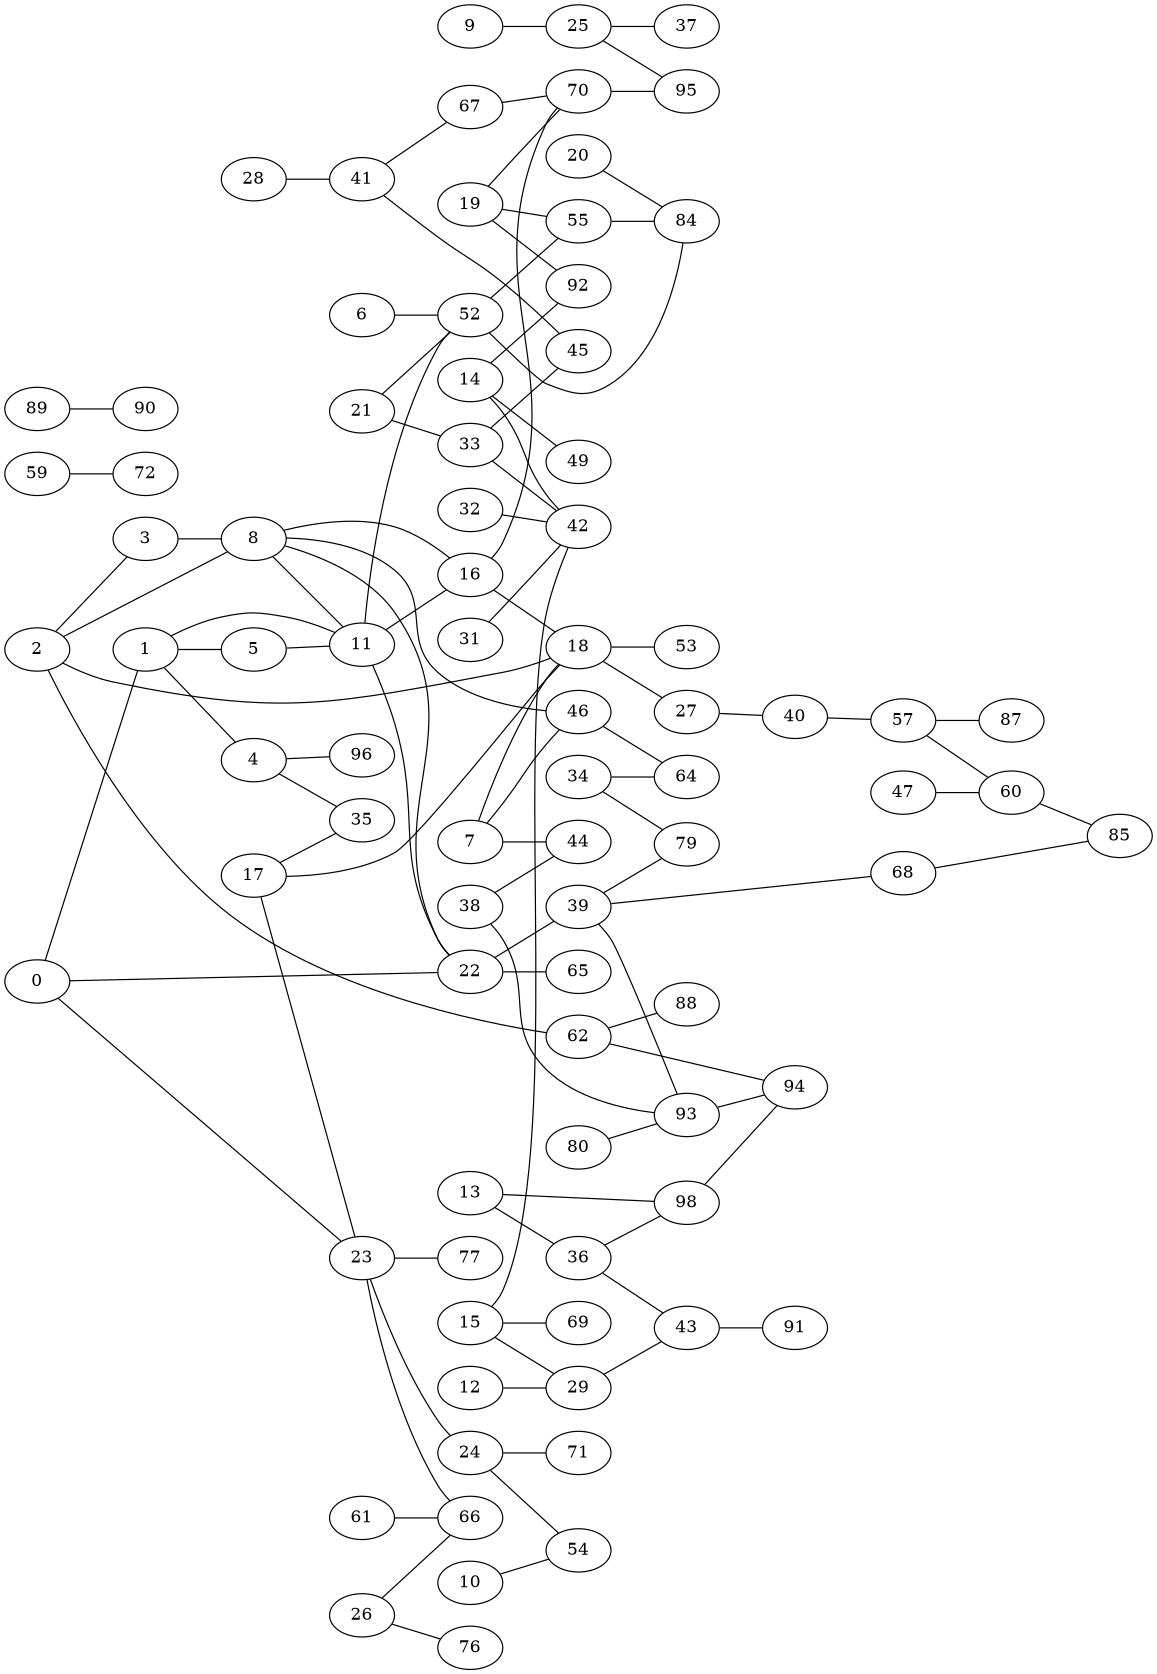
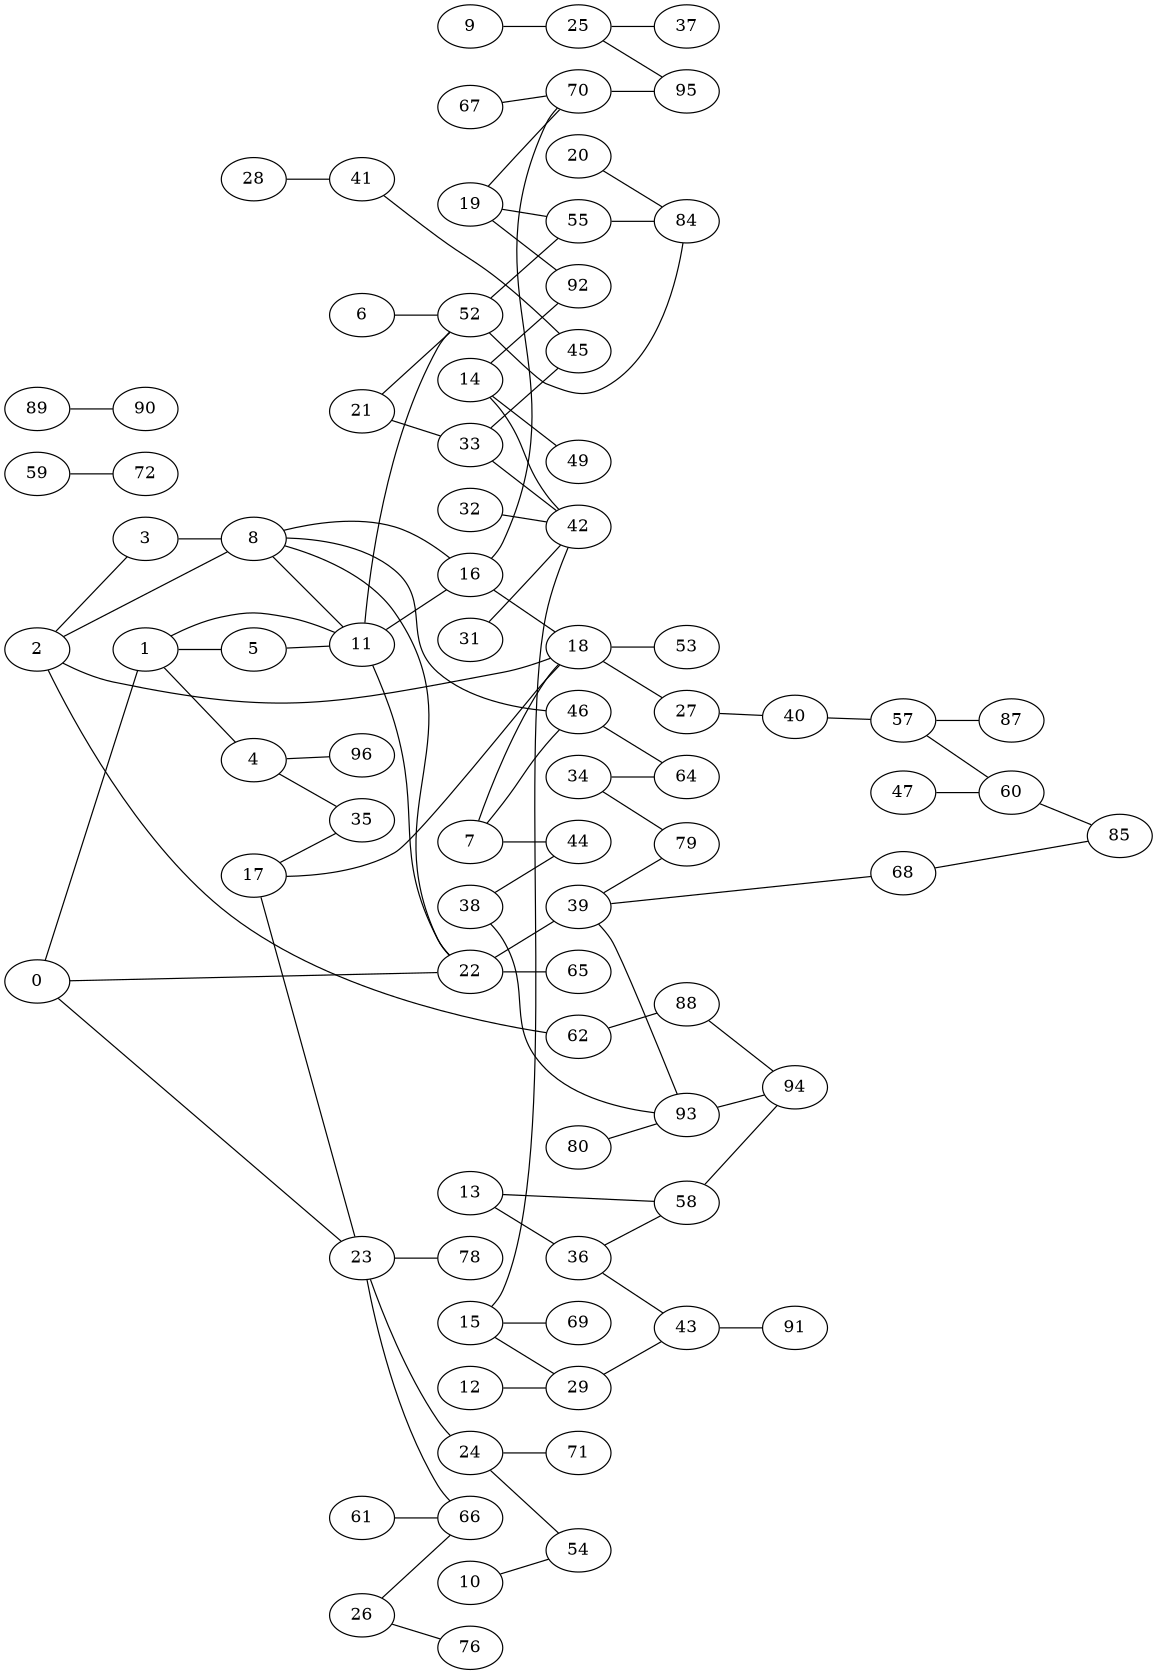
edge "67" -- "41": removed
edge "62" -- "94": now "88" -- "94"
node "98": label "98" -> "58"
node "77": label "77" -> "78"
